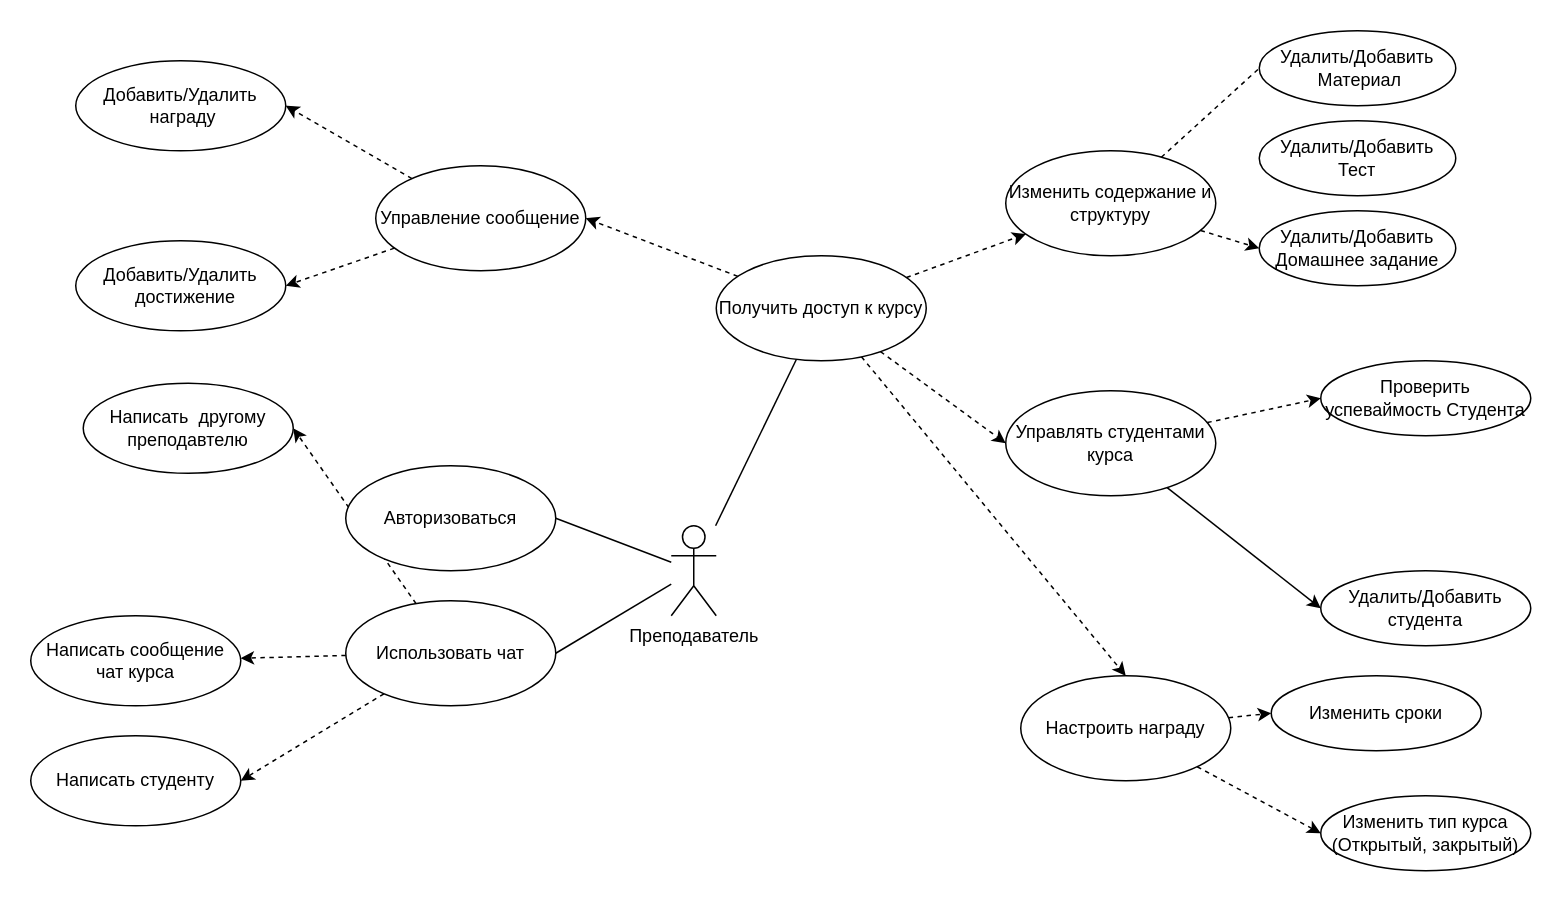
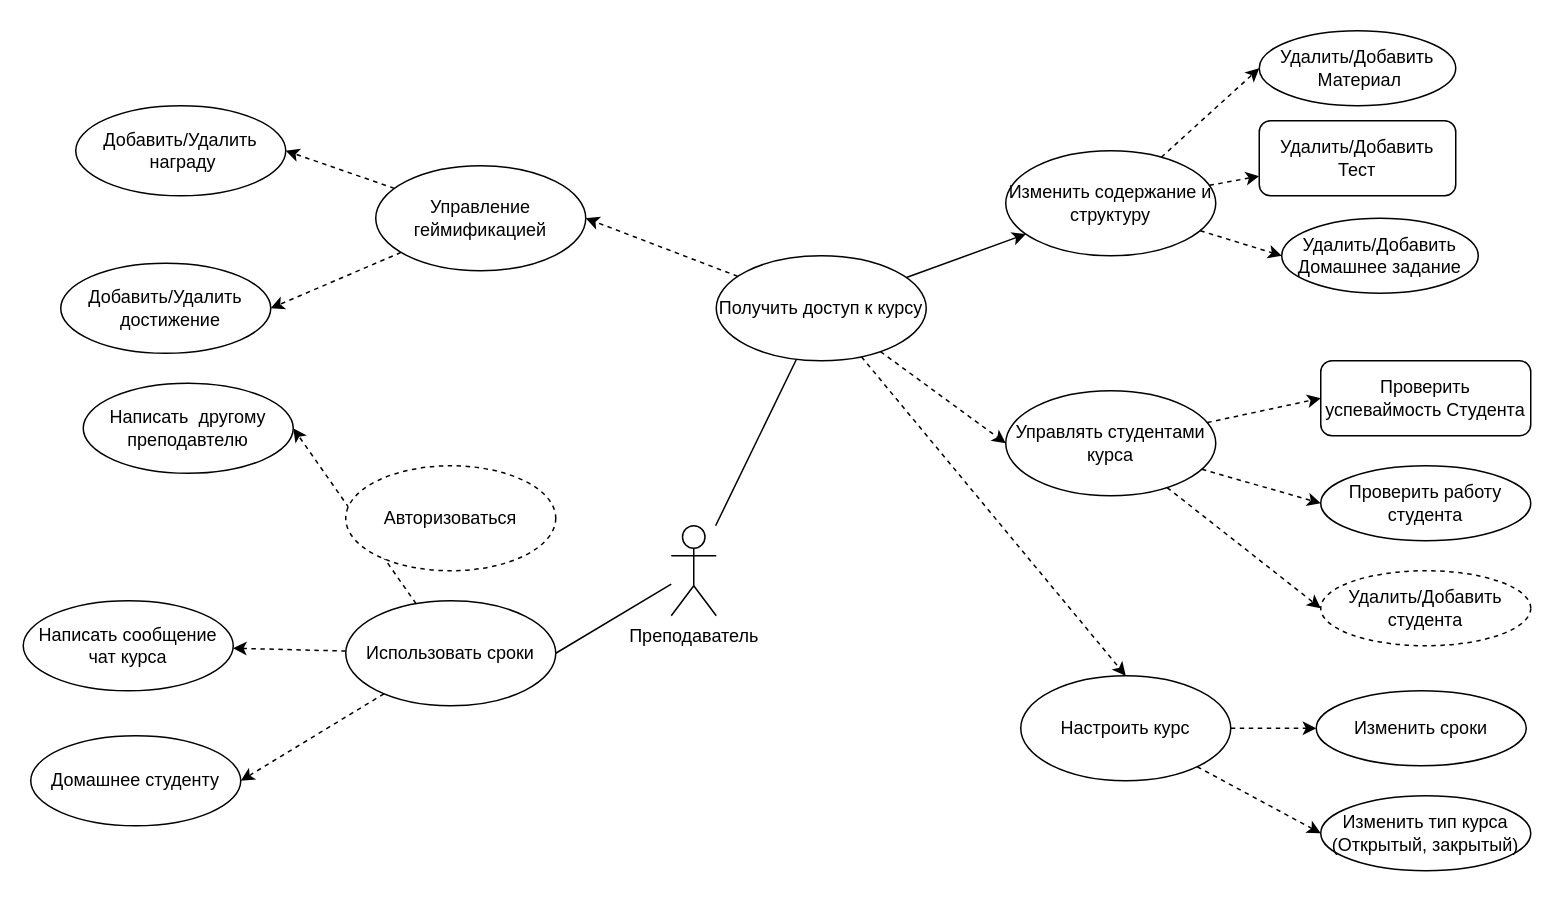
edge "Удалить/Добавить Материал" -- "Изменить содержание и структуру": arrowhead none -> classic
node "Добавить/Удалить награду": moved (181, 106) -> (181, 151)
node "Удалить/Добавить Тест": shape ellipse -> rounded rectangle
edge "Изменить содержание и структуру" -> "Удалить/Добавить Тест": added
node "Управление сообщение": label "Управление сообщение" -> "Управление геймификацией"
node "Удалить/Добавить Домашнее задание": moved (1358, 248) -> (1380, 256)
edge "Получить доступ к курсу" -> "Изменить содержание и структуру": style dashed -> solid
node "Добавить/Удалить достижение": moved (181, 286) -> (166, 308)
node "Проверить успеваймость Студента": shape ellipse -> rounded rectangle
edge "Управлять студентами курса" -> "Проверить работу студента": added
node "Проверить работу студента": added
node "Авторизоваться": style solid -> dashed
edge "Авторизоваться" -- "Преподаватель": removed
edge "Управлять студентами курса" -> "Удалить/Добавить студента": style solid -> dashed
node "Удалить/Добавить студента": style solid -> dashed
node "Использовать чат": label "Использовать чат" -> "Использовать сроки"
node "Написать сообщение чат курса": moved (136, 661) -> (128, 646)
node "Изменить сроки": moved (1376, 713) -> (1421, 728)
node "Настроить награду": label "Настроить награду" -> "Настроить курс"
node "Написать студенту": label "Написать студенту" -> "Домашнее студенту"
